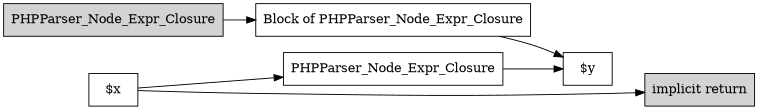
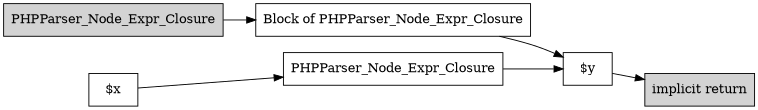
edge "$x" -> "implicit return": now "$y" -> "implicit return"
